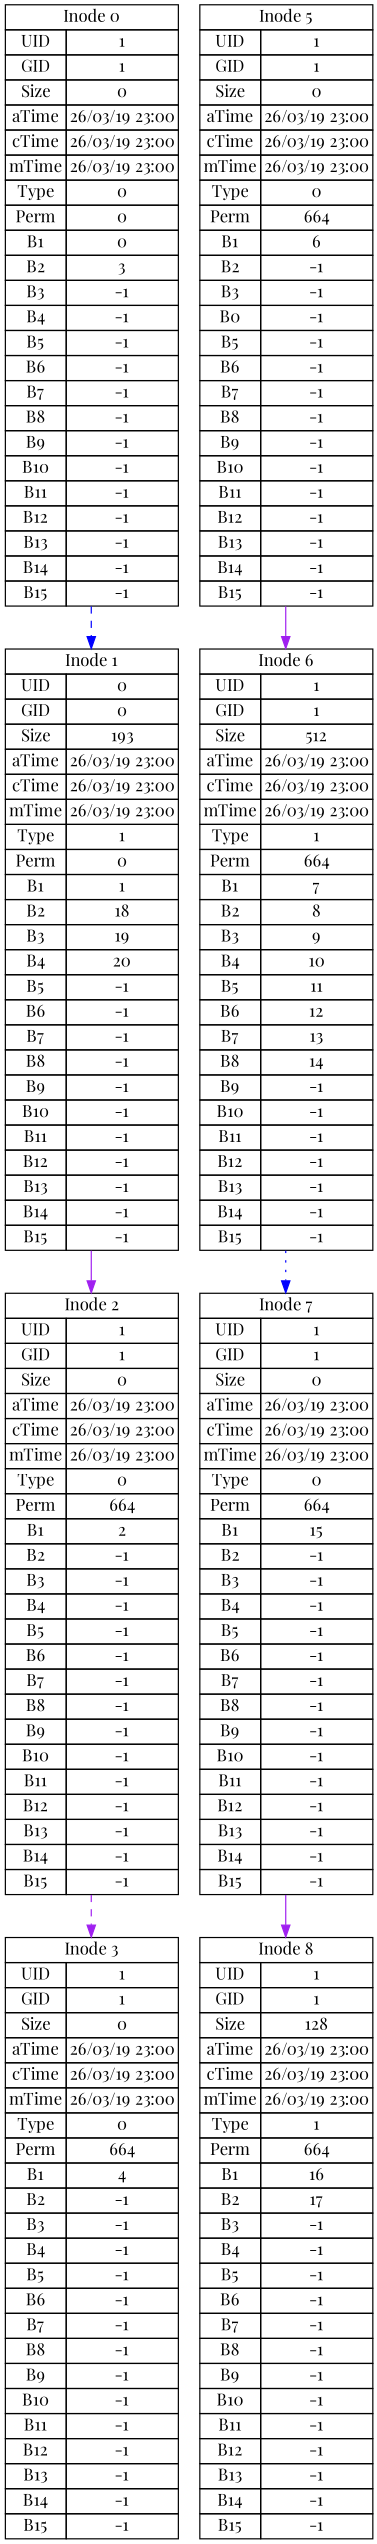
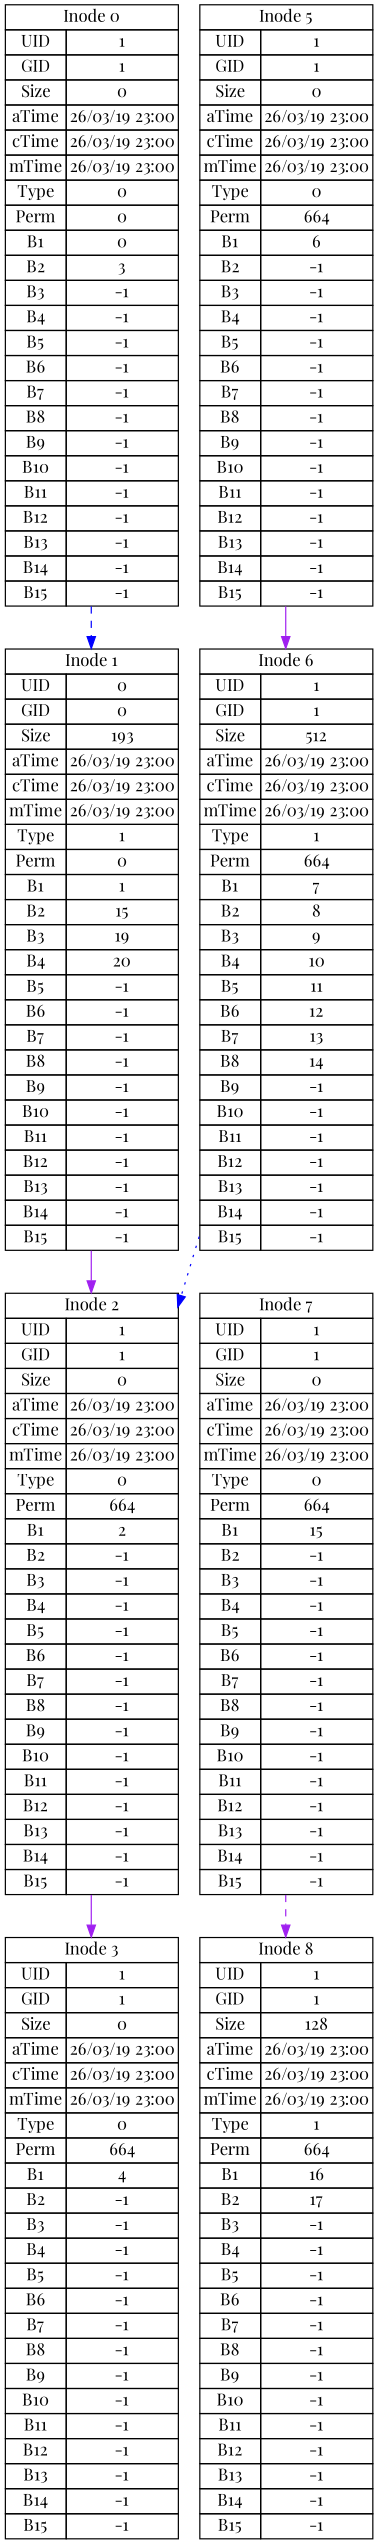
node "Inode 5": text "B0" -> "B4"
node "Inode 1": text "18" -> "15"
edge "Inode 6" -> "Inode 7": now "Inode 6" -> "Inode 2"
edge "Inode 2" -> "Inode 3": style dashed -> solid
edge "Inode 7" -> "Inode 8": style solid -> dashed
